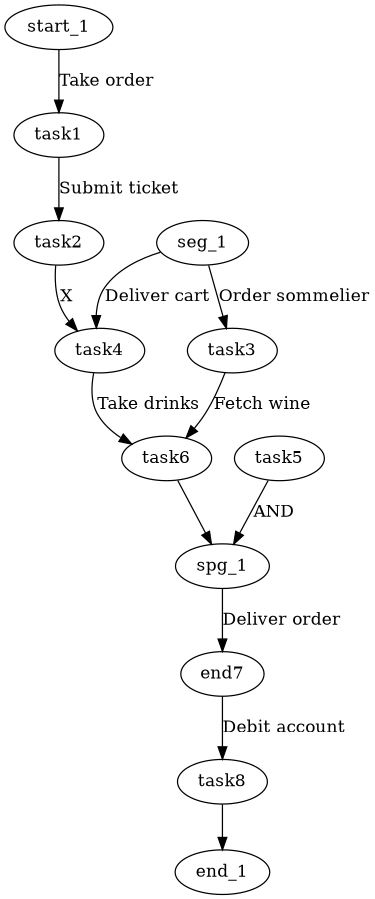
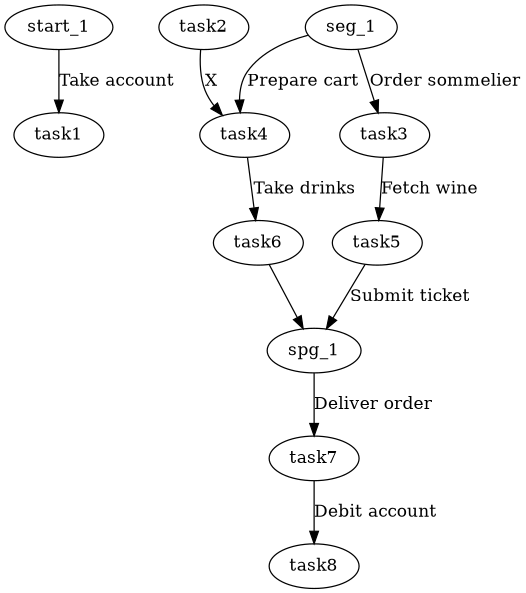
edge "start_1" -> "task1": label "Take order" -> "Take account"
edge "task1" -> "task2": removed, label "Submit ticket"
edge "seg_1" -> "task4": label "Deliver cart" -> "Prepare cart"
edge "task3" -> "task6": now "task3" -> "task5"
edge "task5" -> "spg_1": label "AND" -> "Submit ticket"
node "end7": label "end7" -> "task7"
node "end_1": removed
